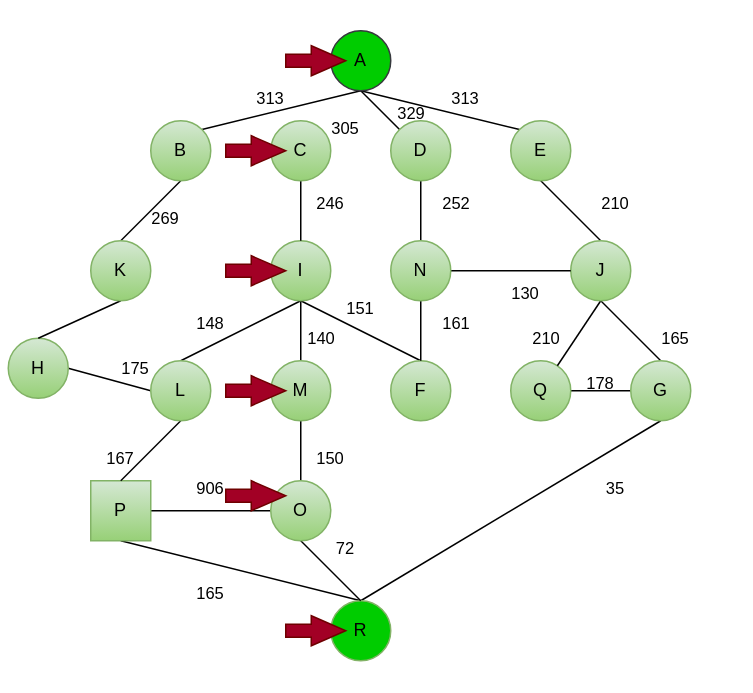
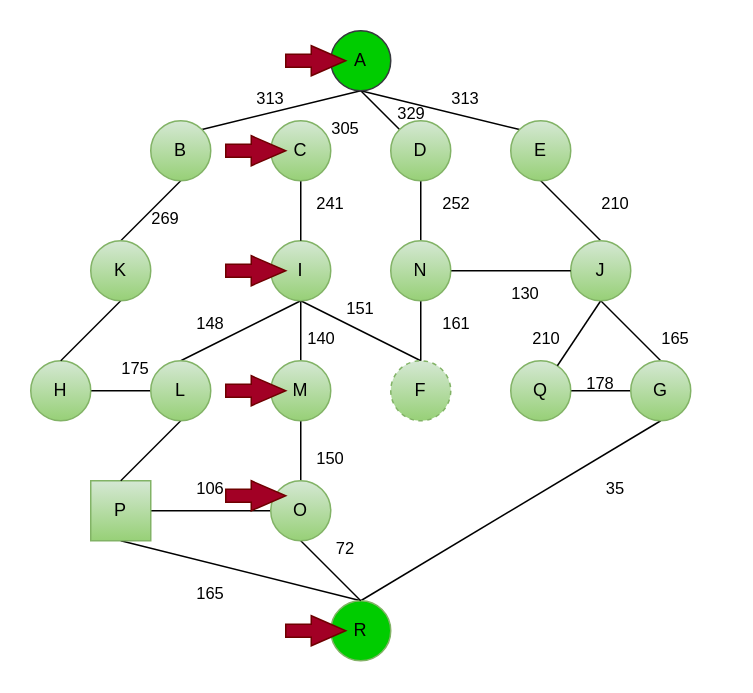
node "246": label "246" -> "241"
node "H": moved (38, 368) -> (61, 391)
node "F": style solid -> dashed
node "167": removed
node "906": label "906" -> "106"
